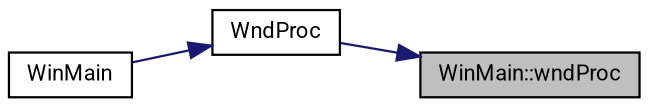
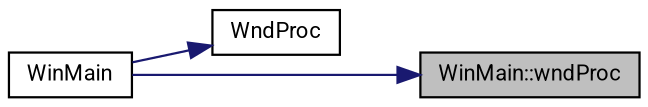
edge "WndProc" -> "WinMain::wndProc": now "WinMain" -> "WinMain::wndProc"
